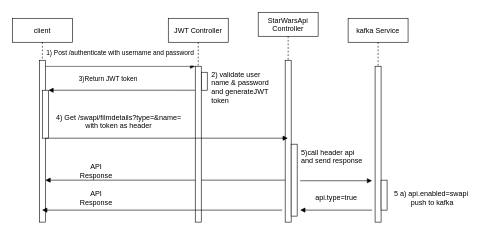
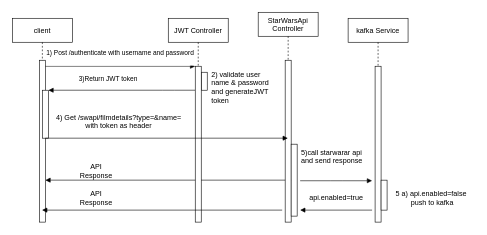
node "5)call header api and send response": label "5)call header api and send response" -> "5)call starwarar api and send response"
node "api.type=true": label "api.type=true" -> "api.enabled=true"
node "5 a) api.enabled=swapi push to kafka": label "5 a) api.enabled=swapi push to kafka" -> "5 a) api.enabled=false push to kafka"
